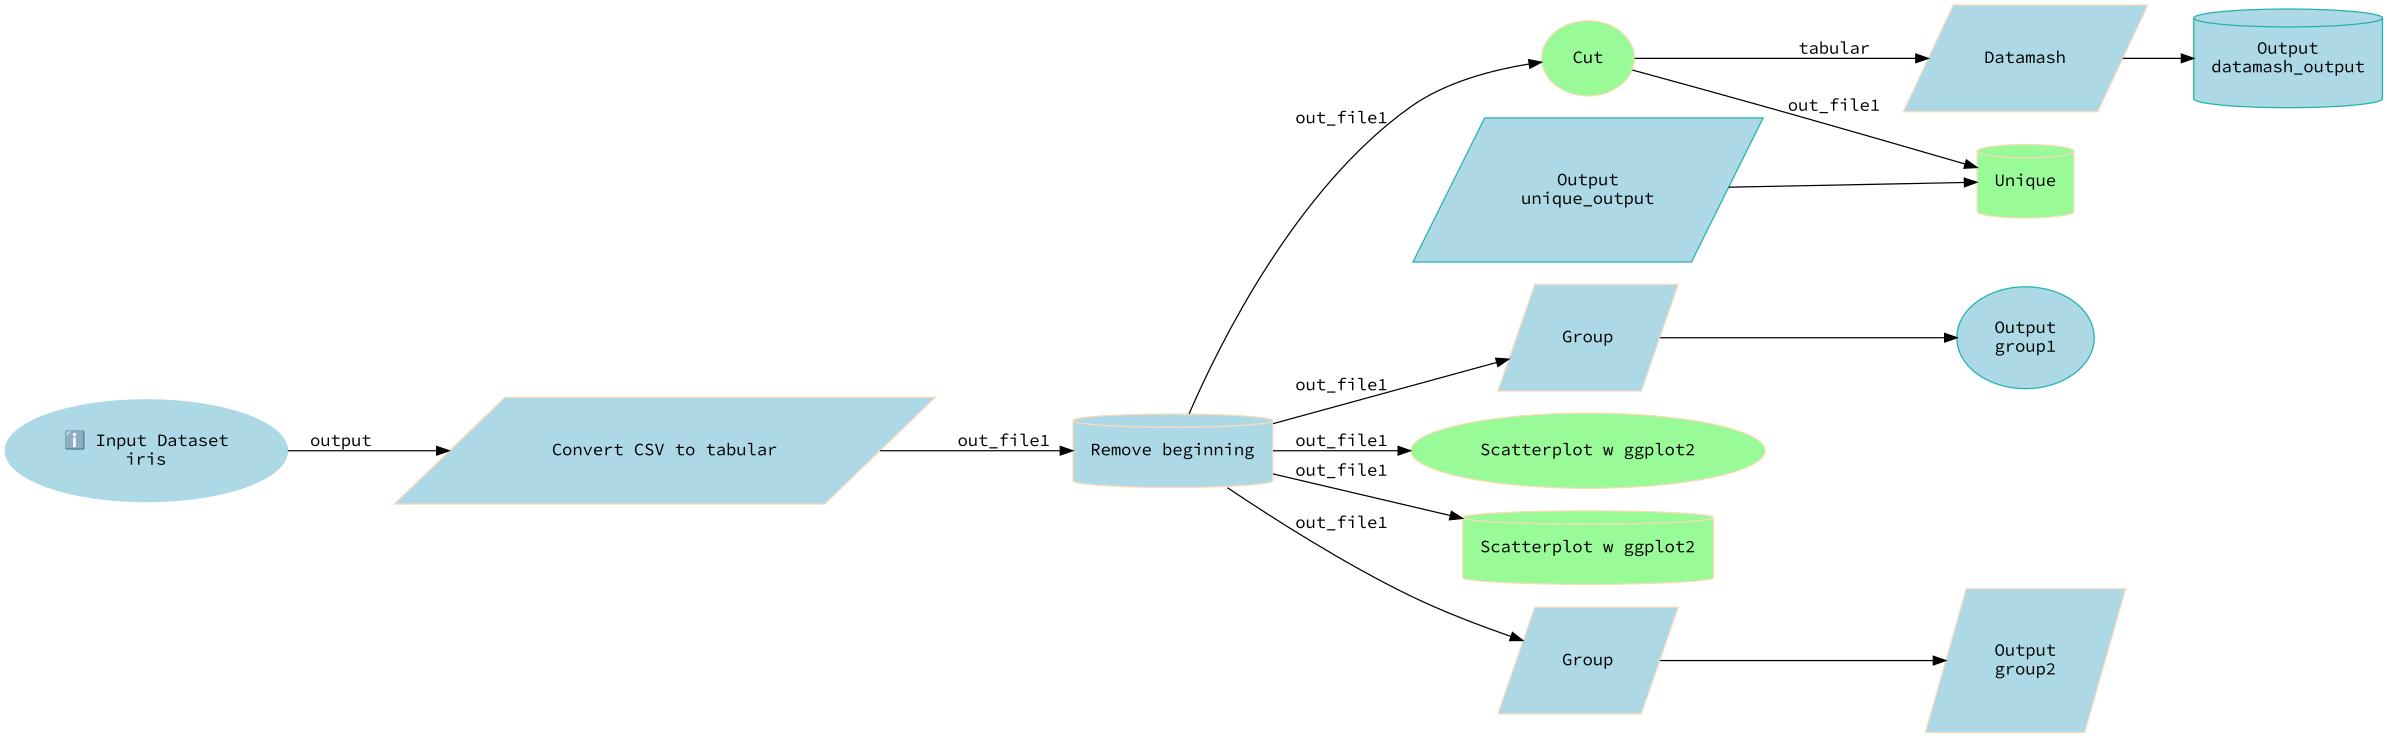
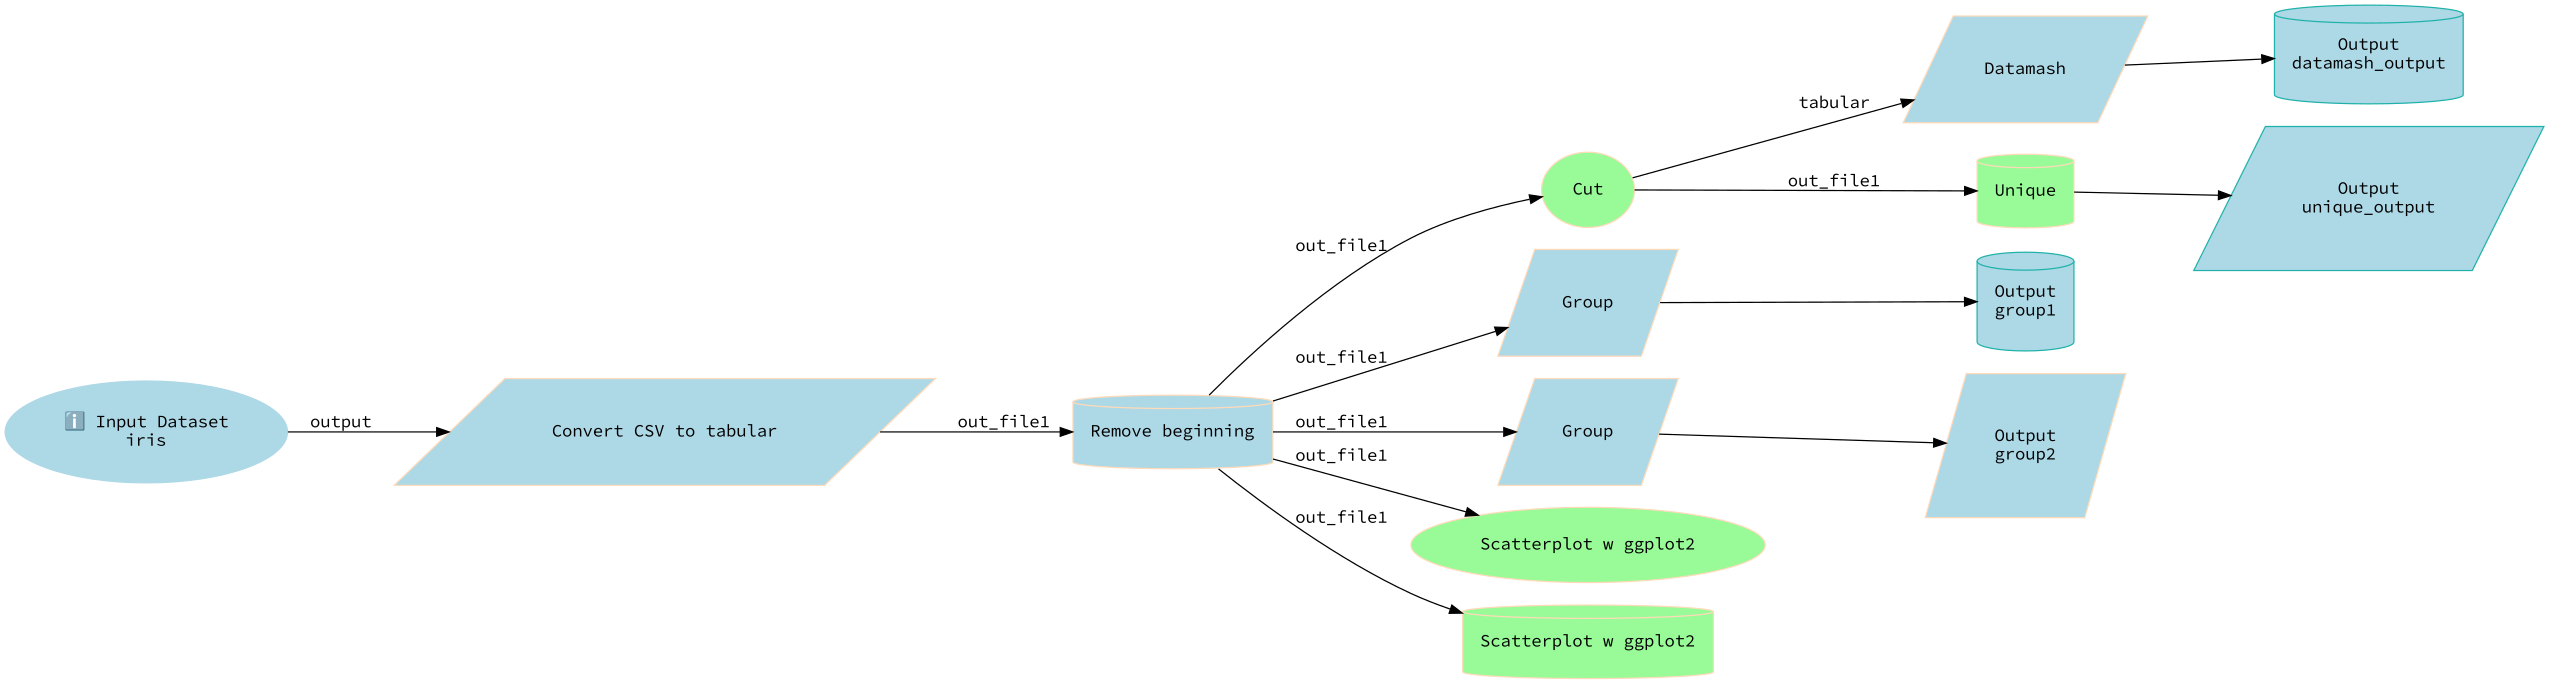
edge "Output unique_output" -> "Unique": reversed
node "Output group1": shape ellipse -> cylinder
